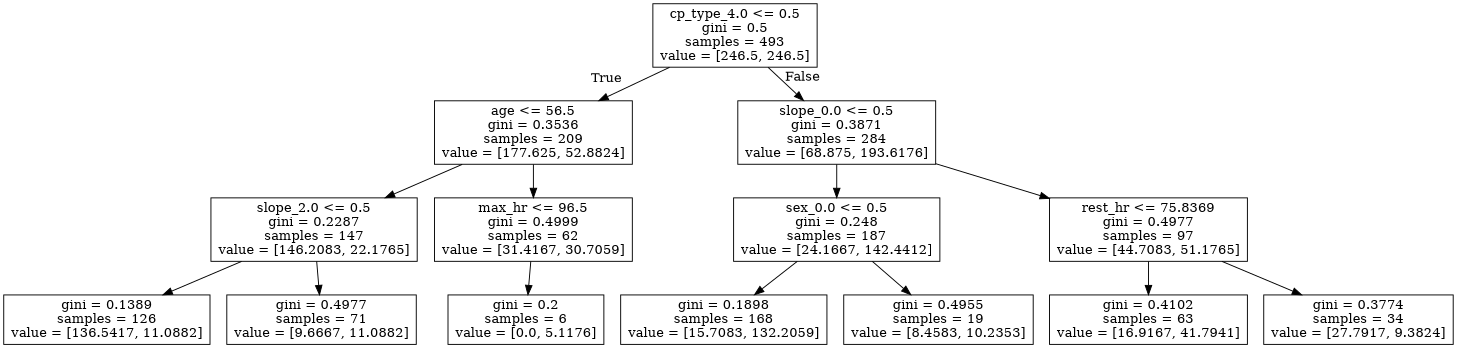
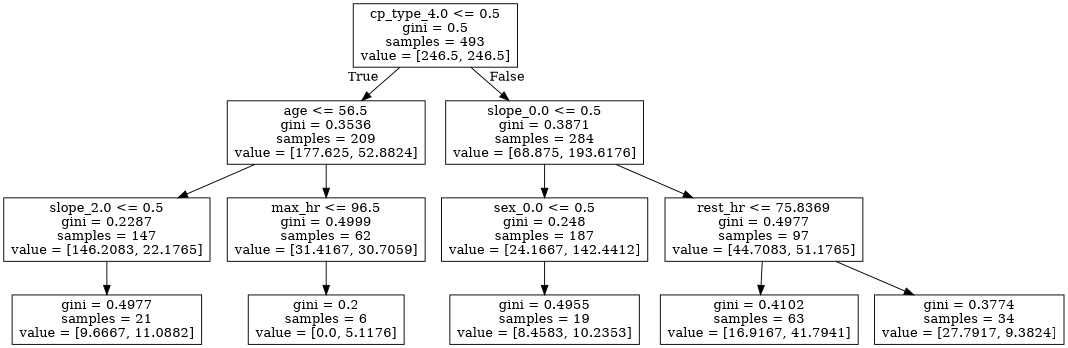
node "gini = 0.1389 samples = 126 value = [136.5417, 11.0882]": removed
node "gini = 0.4977 samples = 71 value = [9.6667, 11.0882]": label "gini = 0.4977 samples = 71 value = [9.6667, 11.0882]" -> "gini = 0.4977 samples = 21 value = [9.6667, 11.0882]"
node "gini = 0.1898 samples = 168 value = [15.7083, 132.2059]": removed
